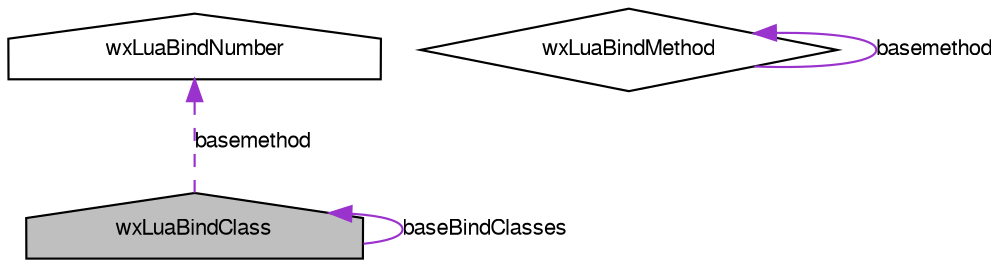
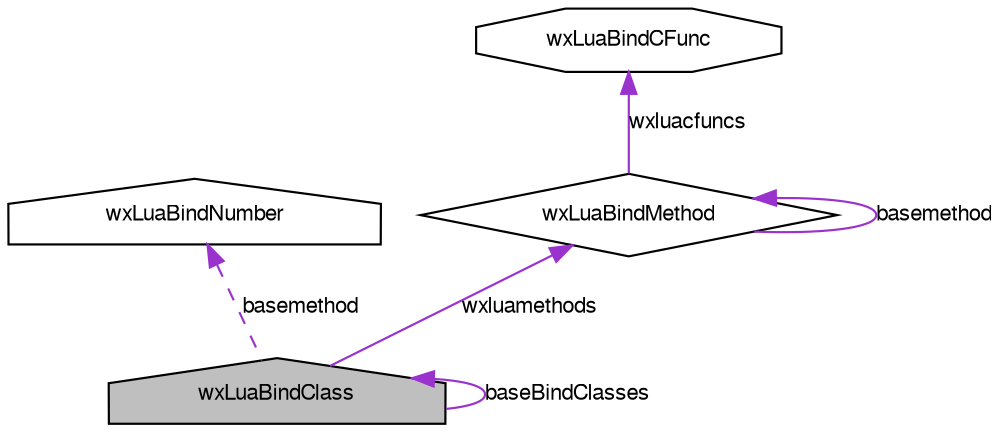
node "wxLuaBindCFunc": added
edge "wxLuaBindClass" -> "wxLuaBindMethod": added, label "wxluamethods"
